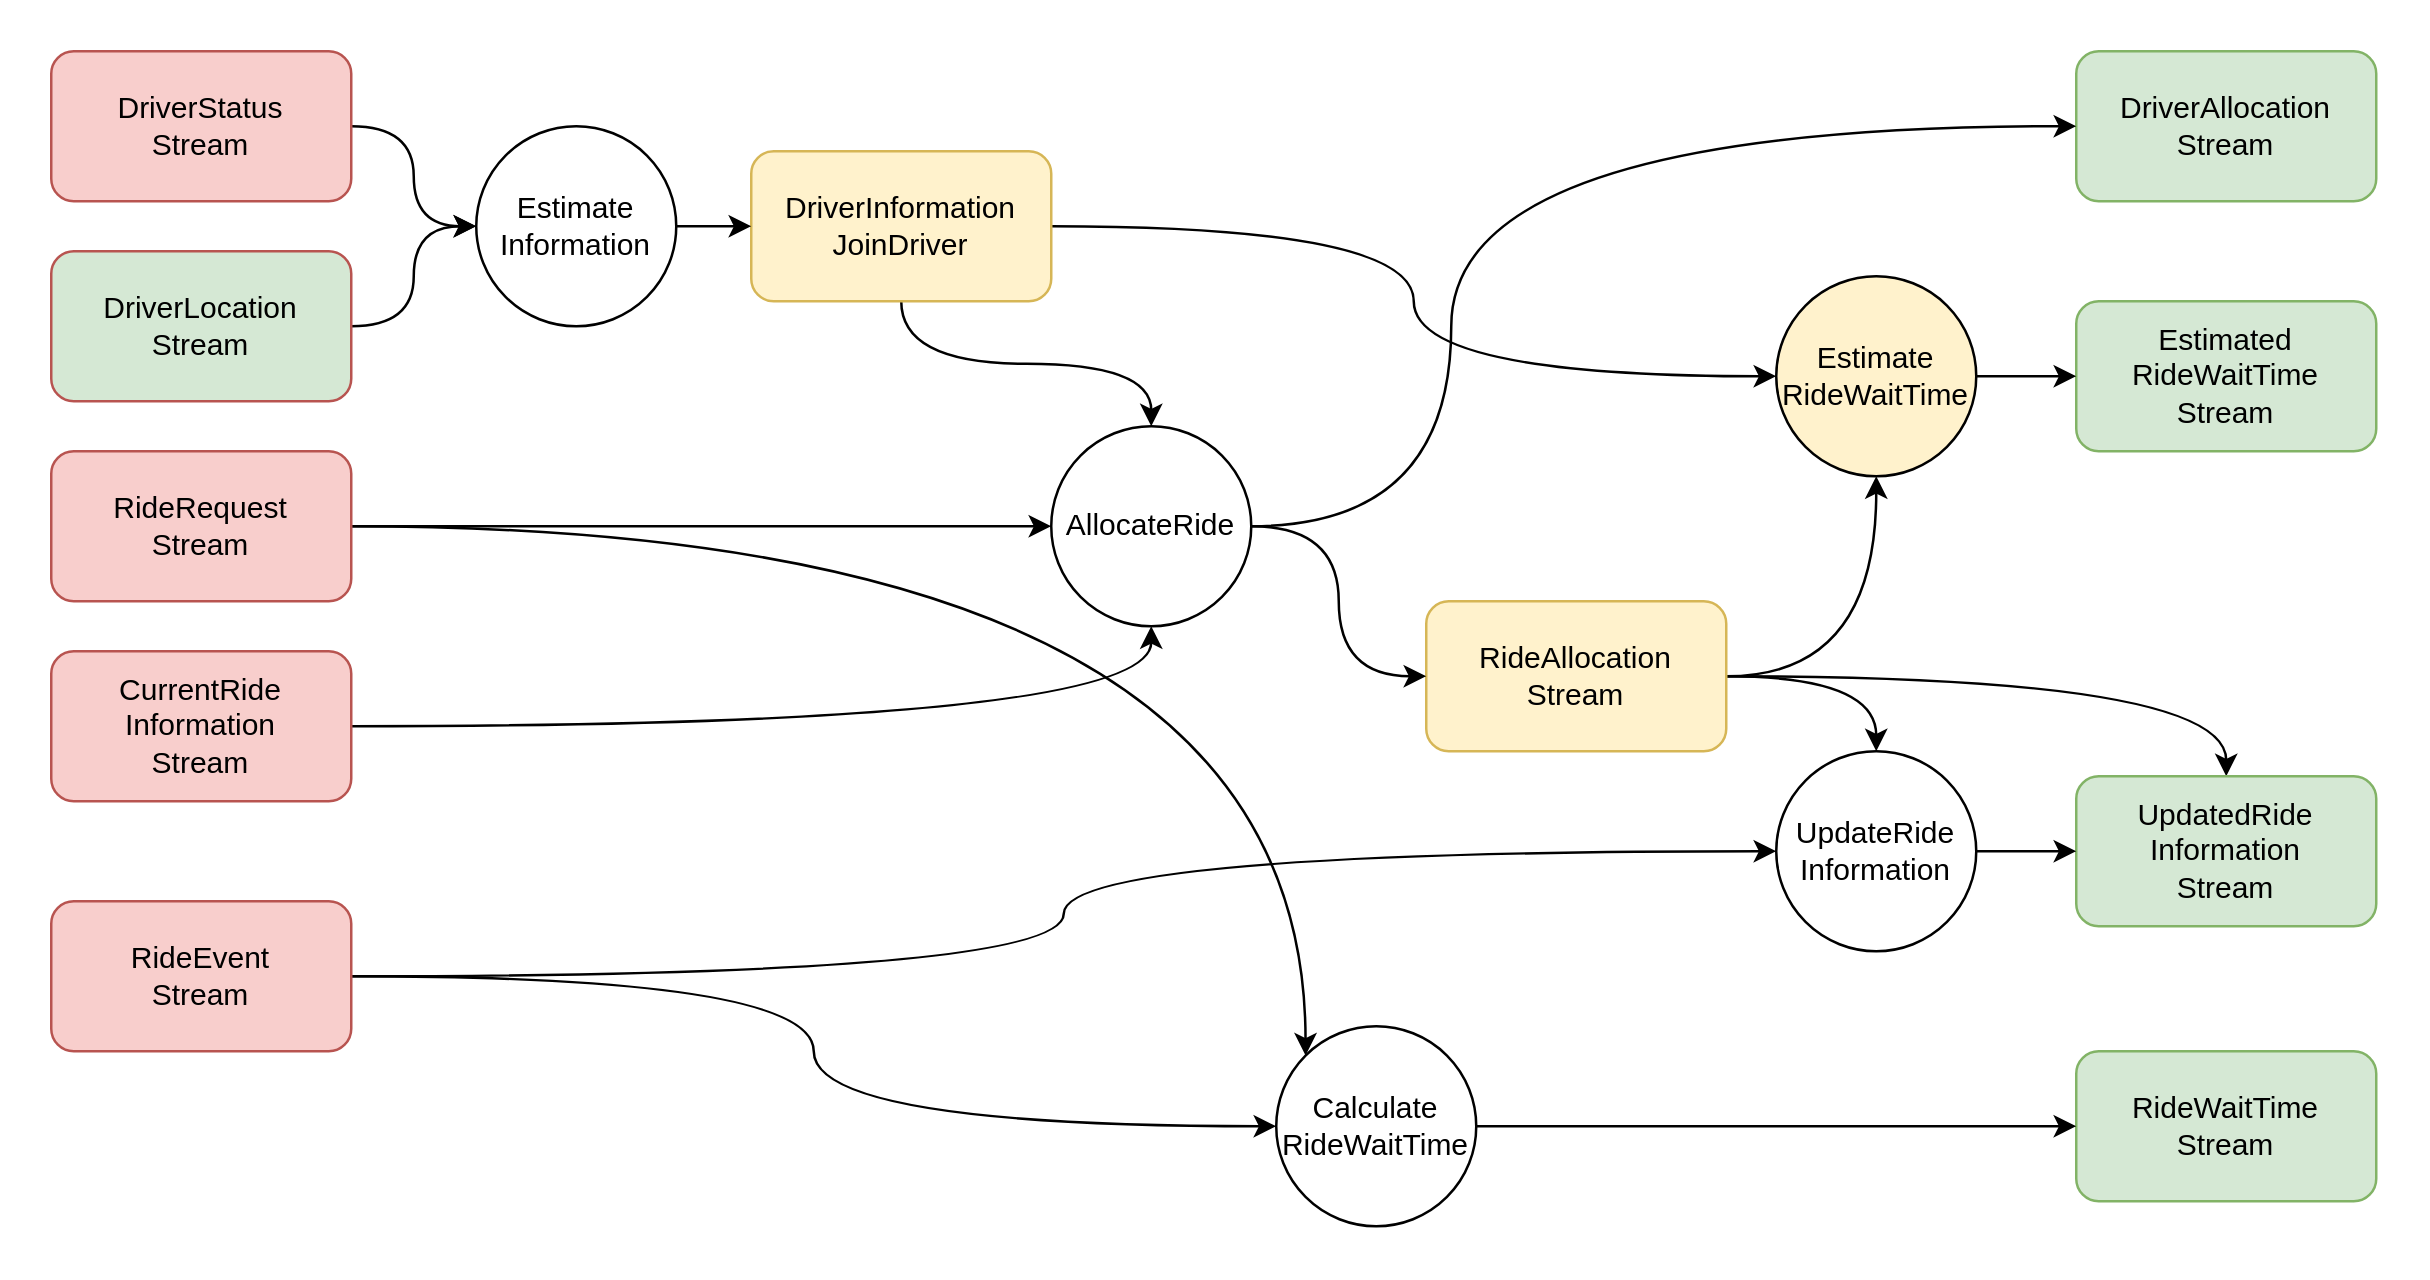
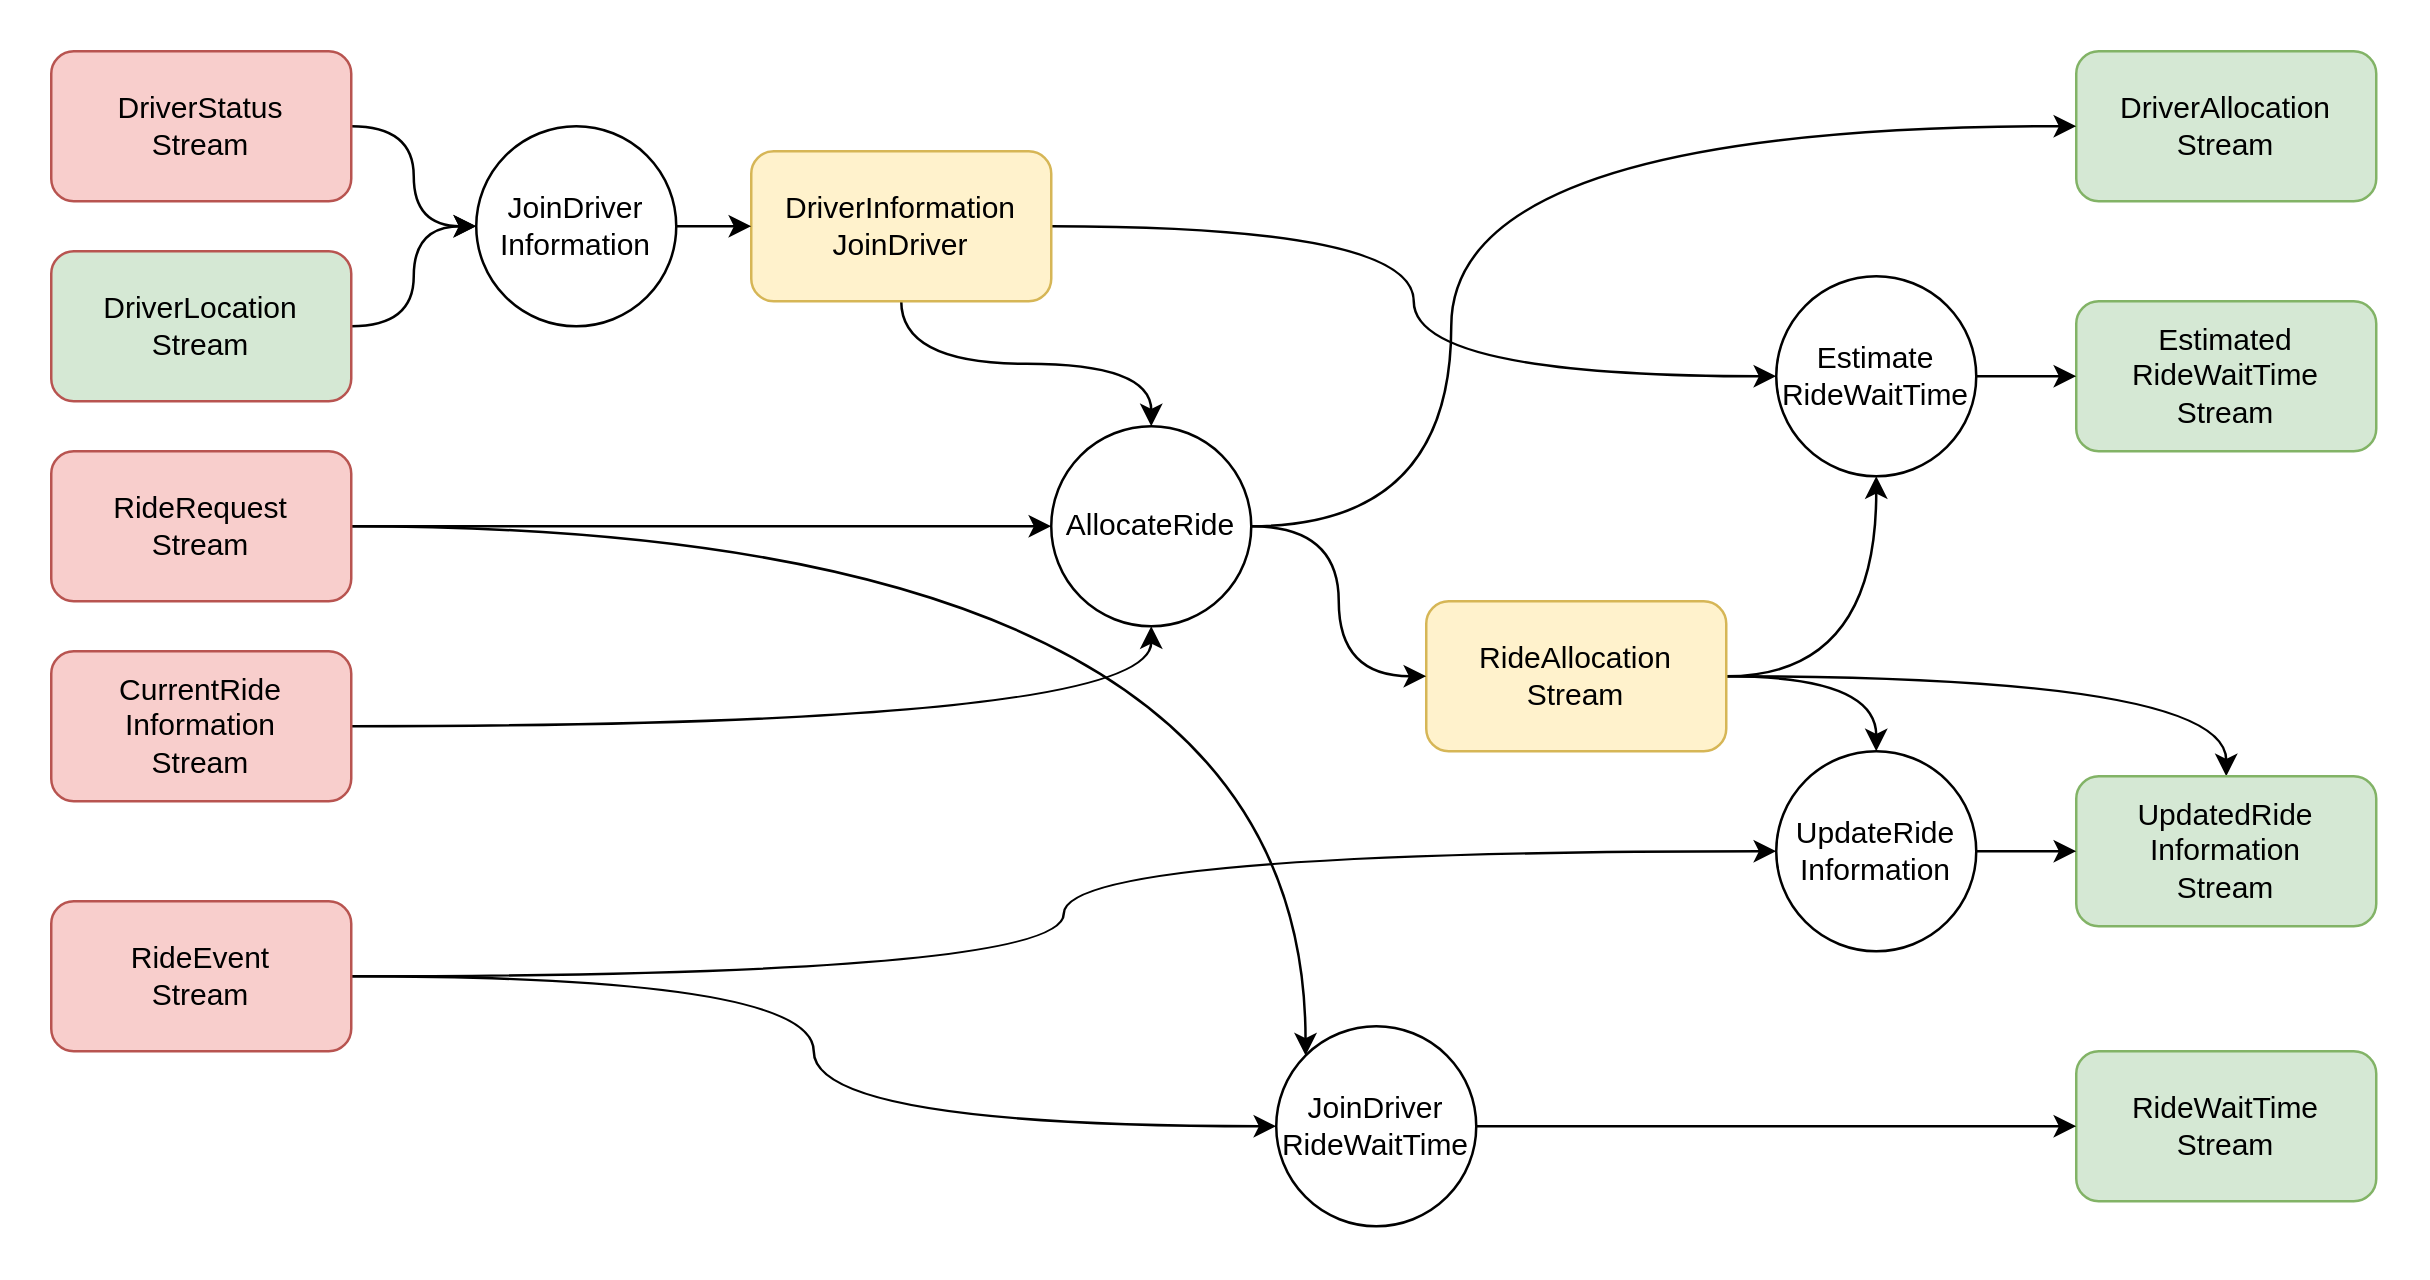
node "Estimate Information": label "Estimate Information" -> "JoinDriver Information"
node "Estimate RideWaitTime": fillcolor #fff2cc -> #ffffff
node "Calculate RideWaitTime": label "Calculate RideWaitTime" -> "JoinDriver RideWaitTime"
